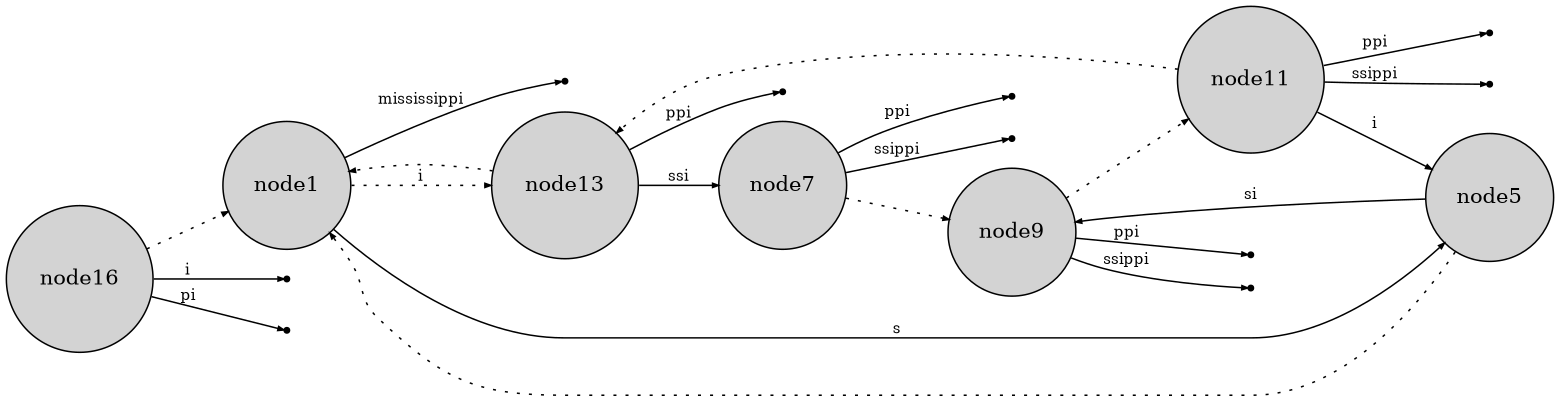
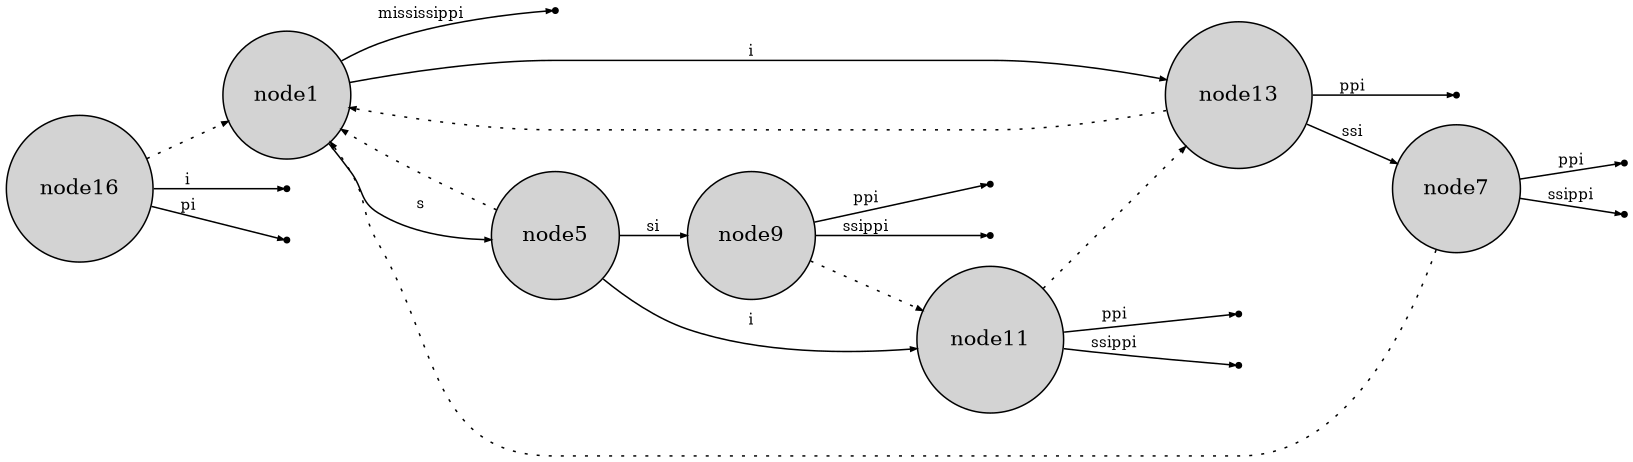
edge "node11" -> "node5": reversed
edge "node1" -> "node13": style dotted -> solid
edge "node7" -> "node9": now "node7" -> "node1"
